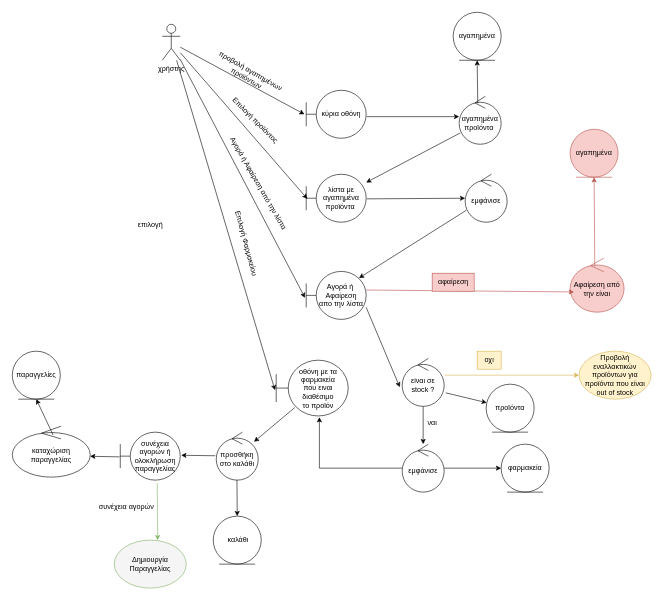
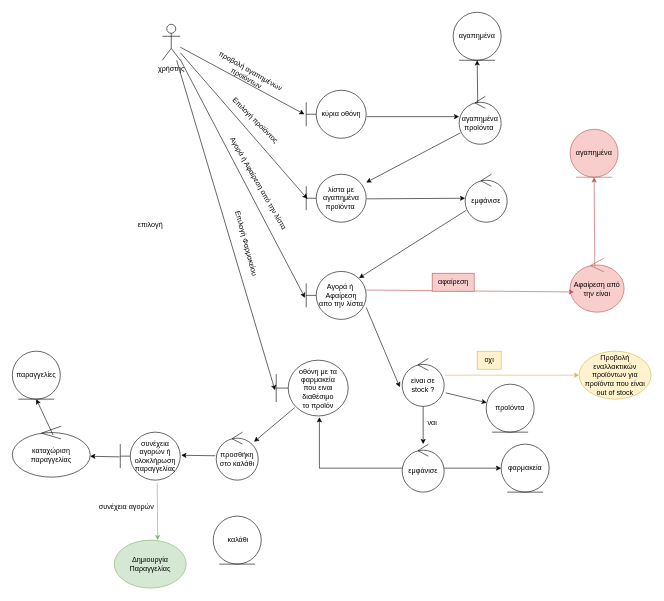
edge "προσθήκη στο καλάθι" -> "καλάθι": removed
node "Δημιουργία Παραγγελίας": fillcolor #f5f5f5 -> #d5e8d4
